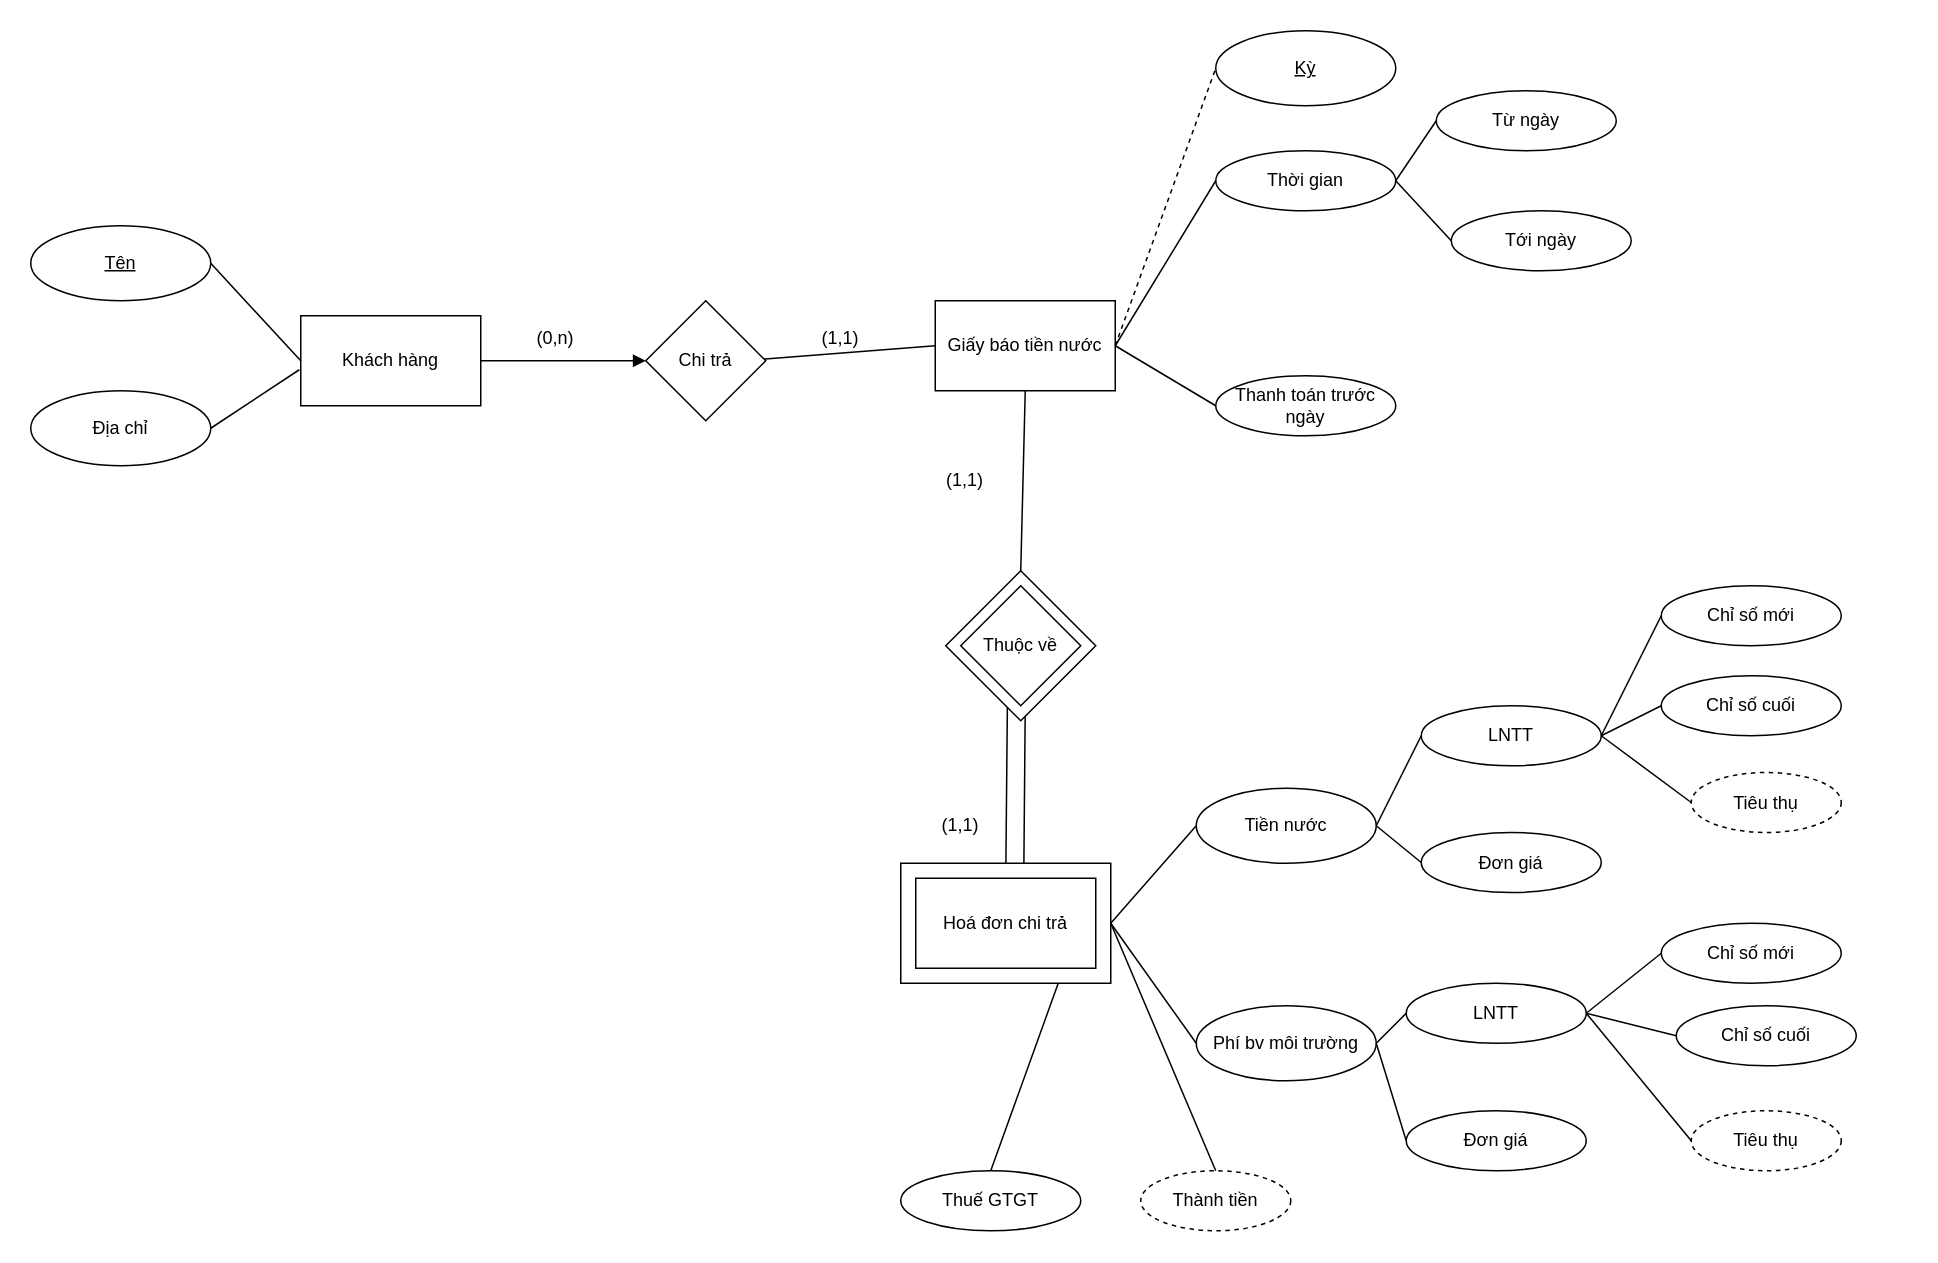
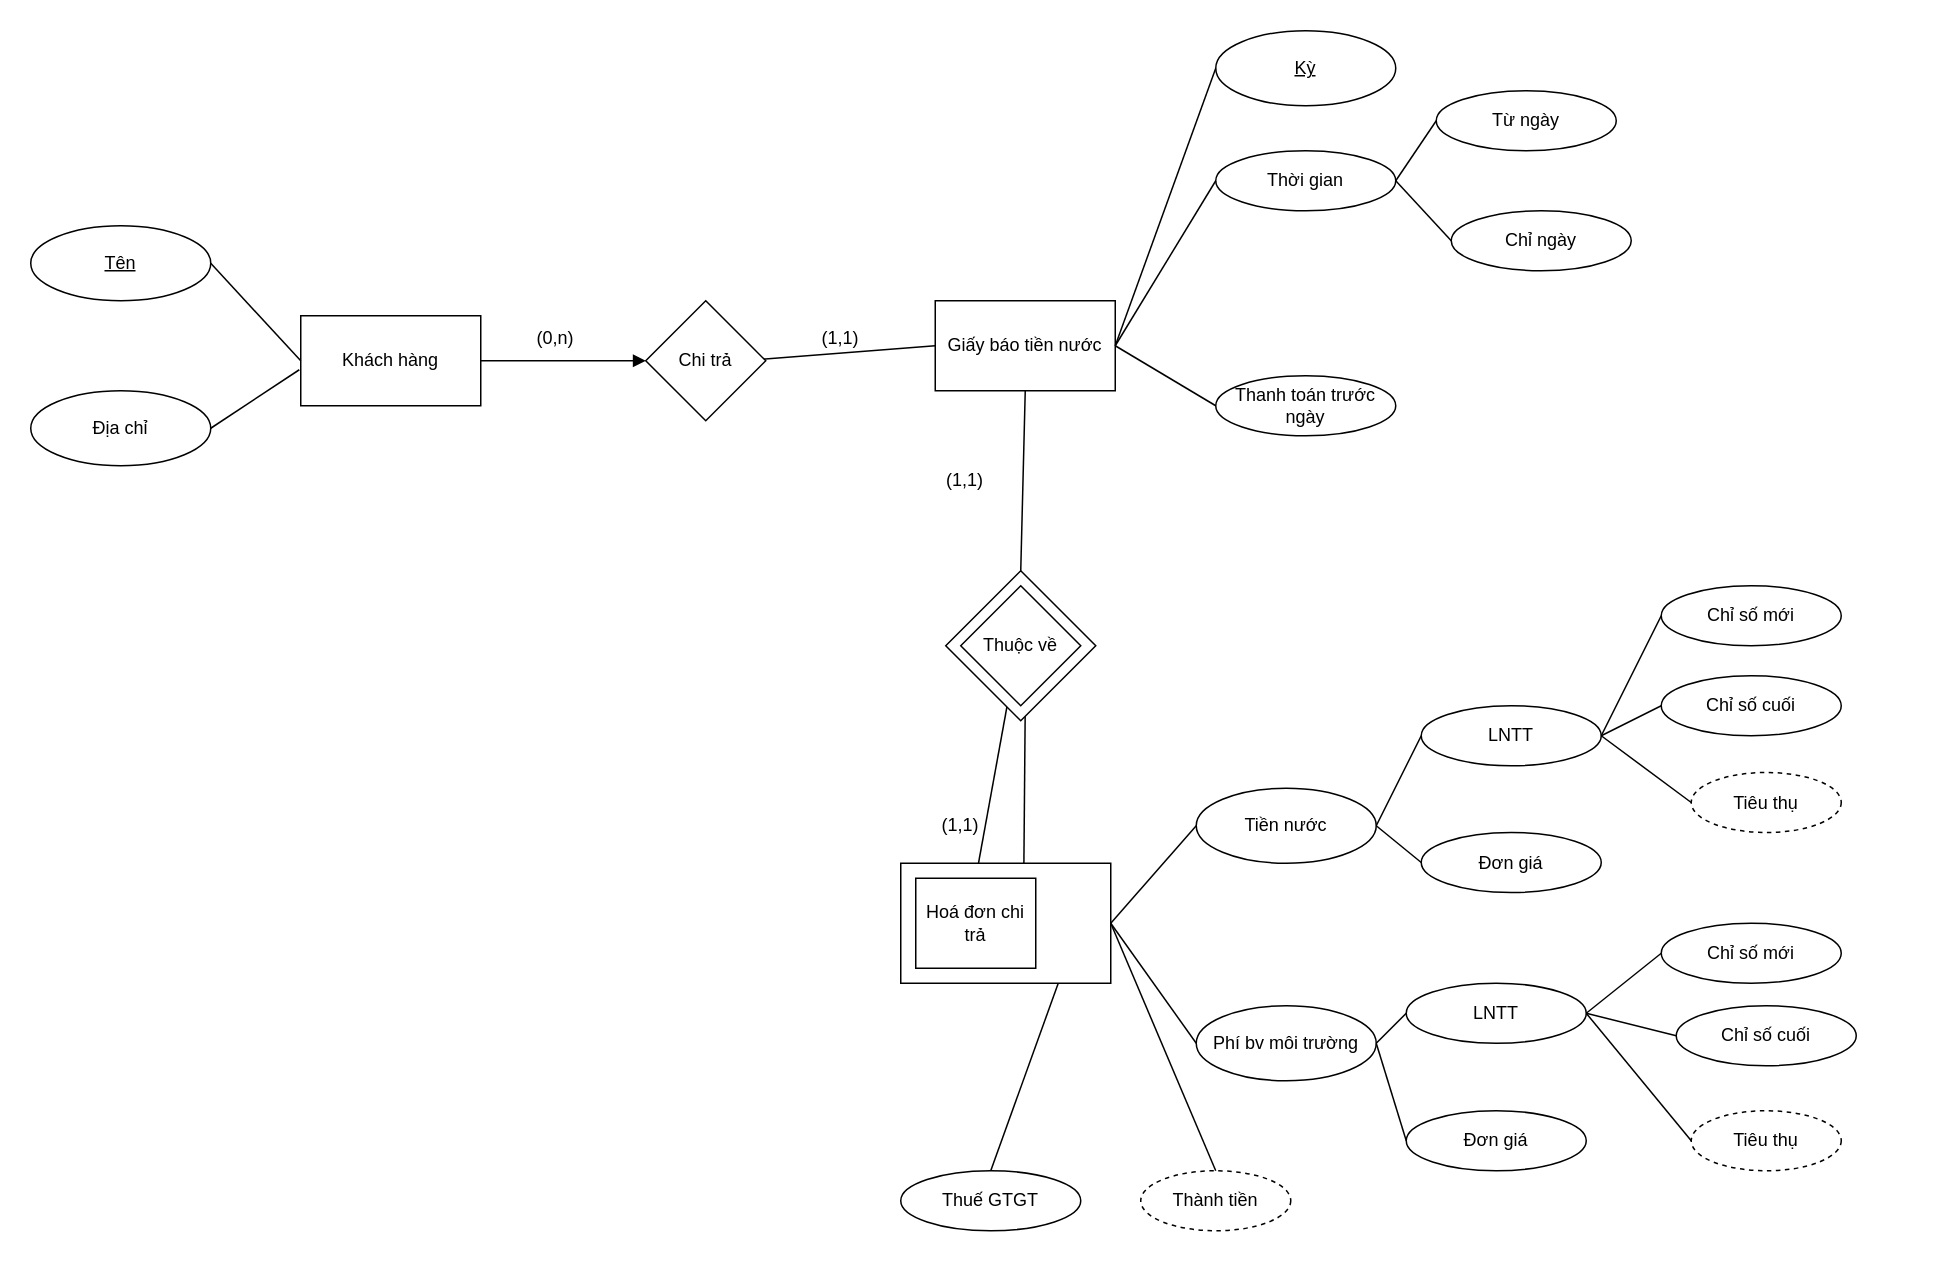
edge "Kỳ" -- "Giấy báo tiền nước": style dashed -> solid
node "Tới ngày": label "Tới ngày" -> "Chỉ ngày"
node "Hoá đơn chi trả": size 180x90 -> 120x90
